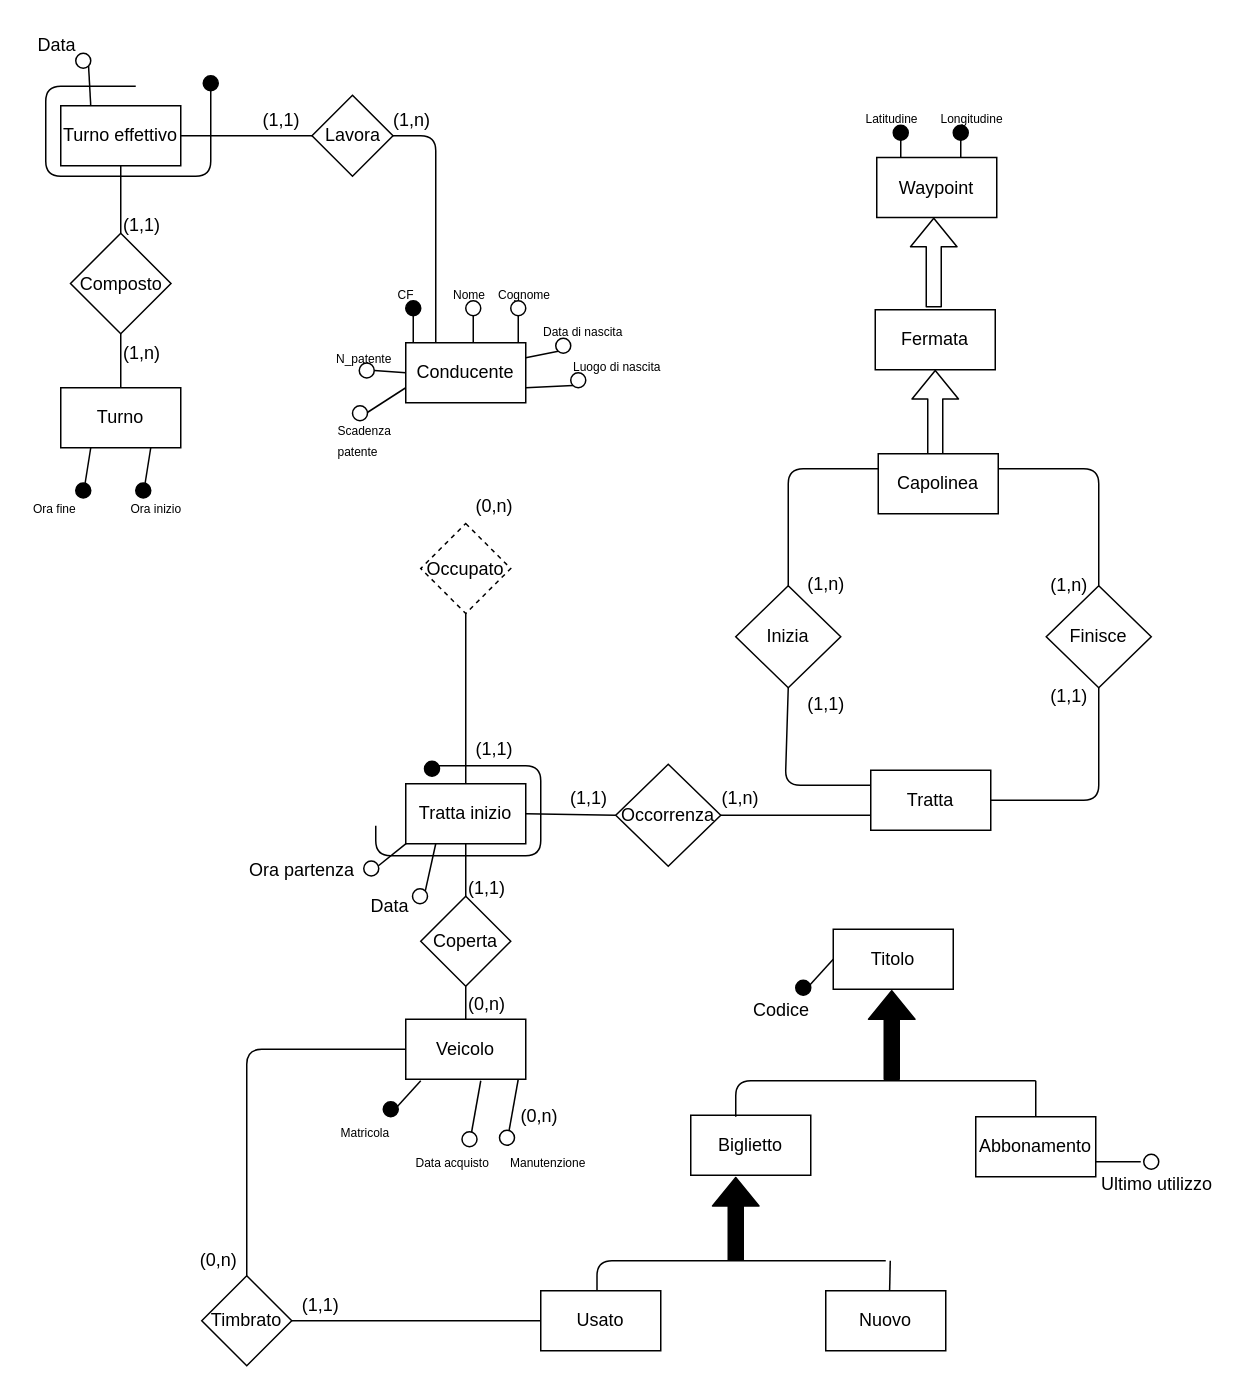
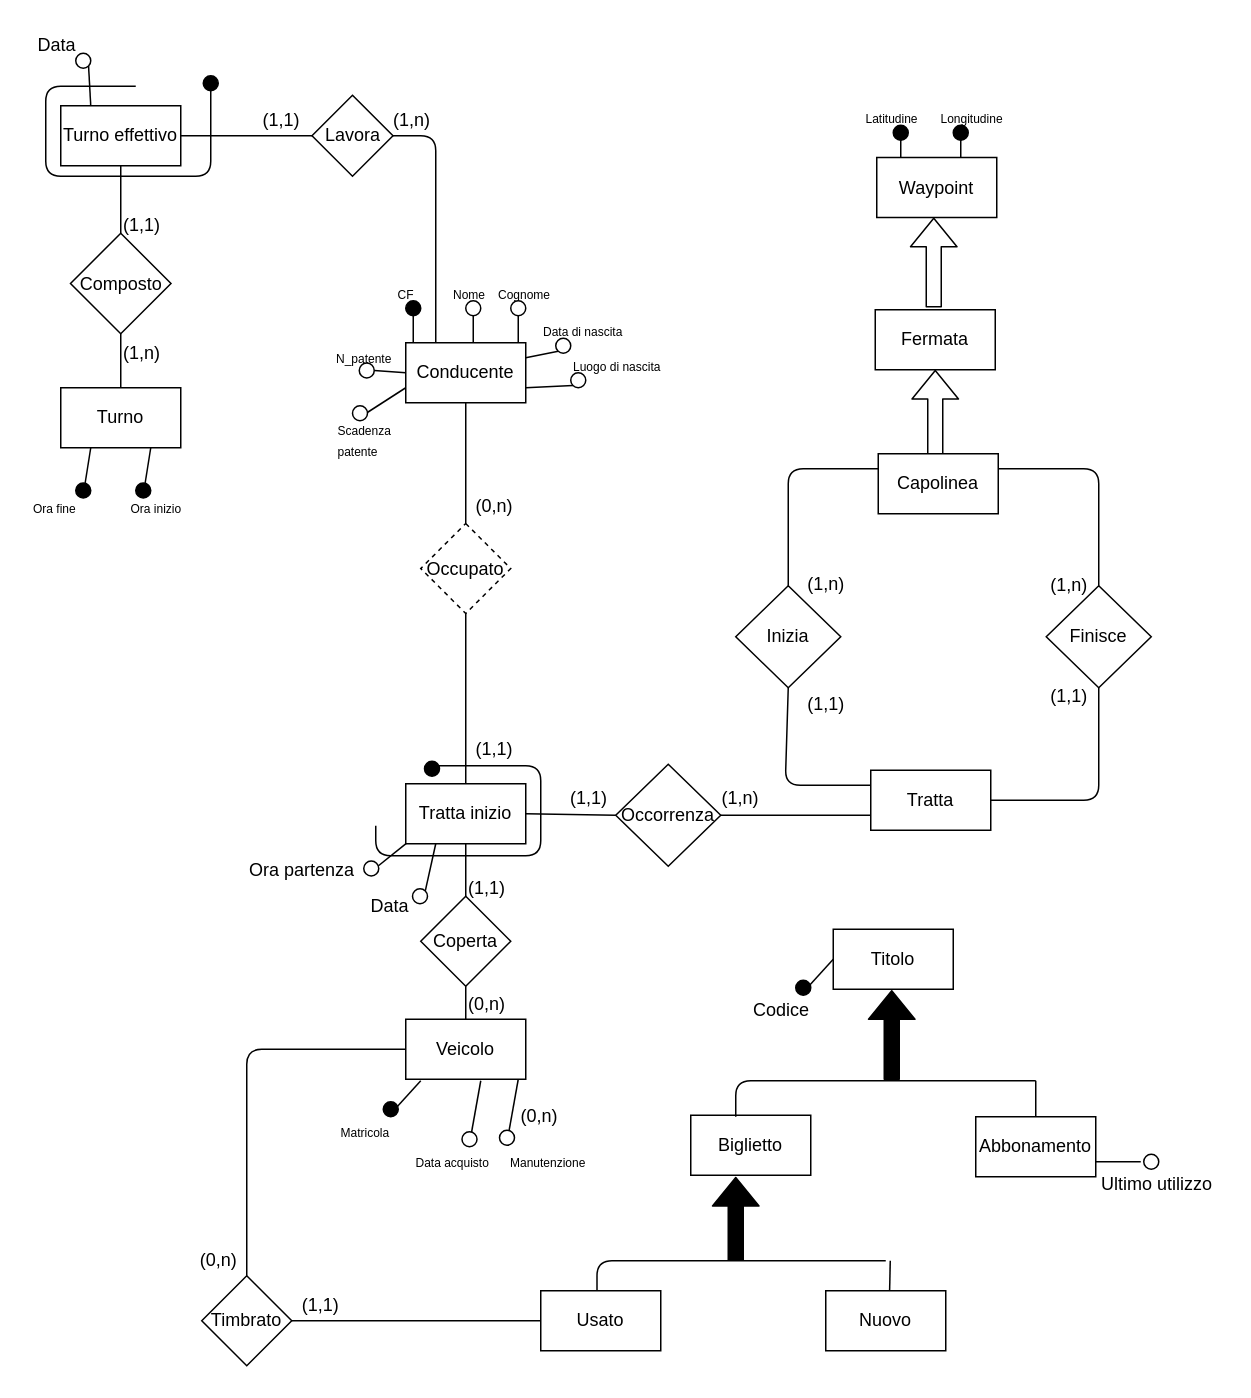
edge "Conducente" -- "Occupato": added
